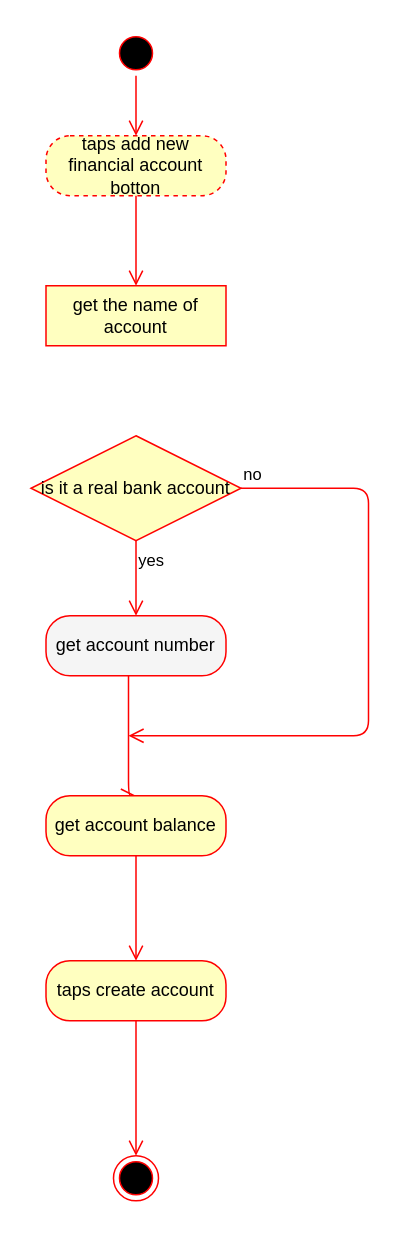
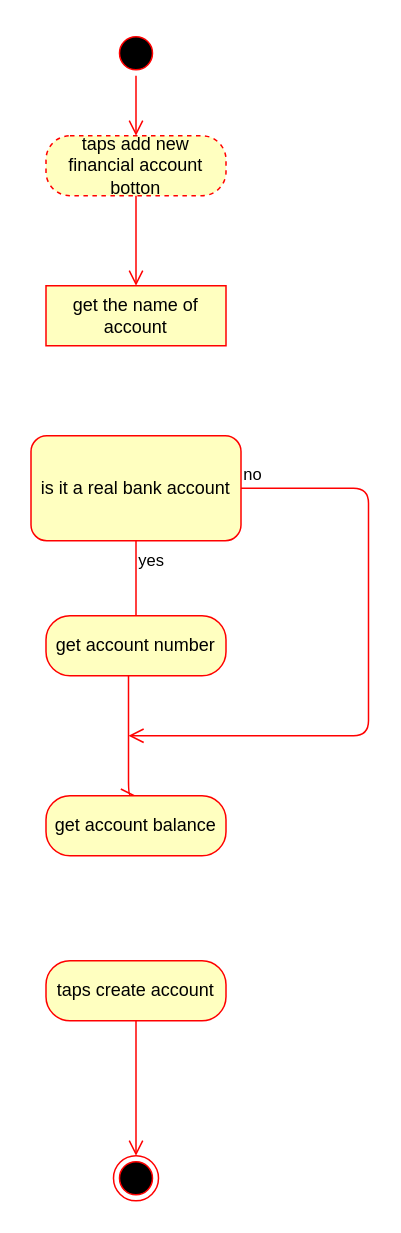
node "is it a real bank account": shape diamond -> rounded rectangle
edge "is it a real bank account" -> "get account number": arrowhead open -> none
node "get account number": fillcolor #f5f5f5 -> #ffffc0
edge "get account balance" -> "taps create account": removed
